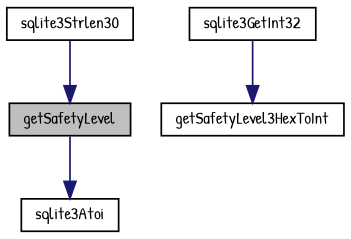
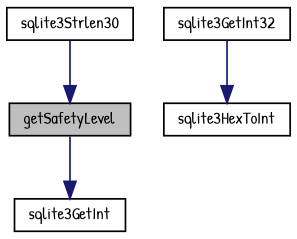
node "getSafetyLevel3HexToInt": label "getSafetyLevel3HexToInt" -> "sqlite3HexToInt"
node "sqlite3Atoi": label "sqlite3Atoi" -> "sqlite3GetInt"
